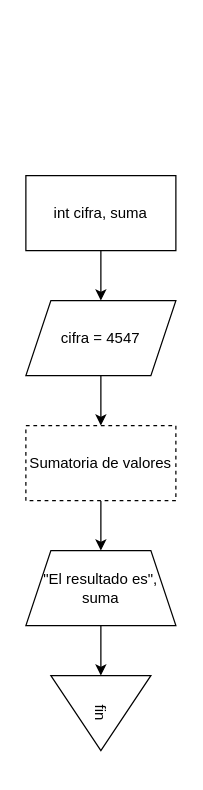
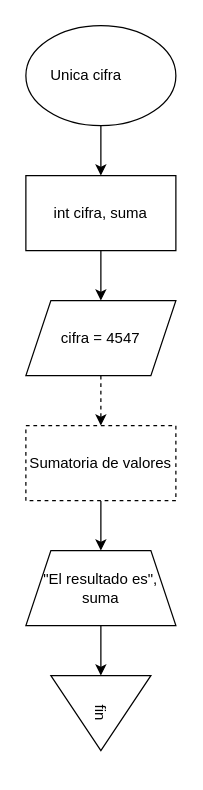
node "Unica cifra": added
edge "Unica cifra" -> "int cifra, suma": added
edge "cifra = 4547" -> "Sumatoria de valores": style solid -> dashed
